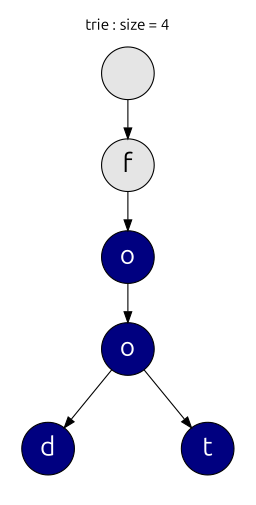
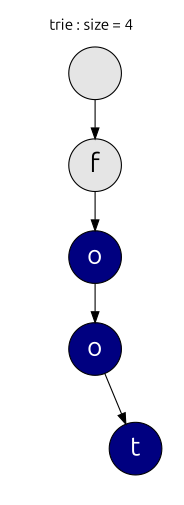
node "d": removed
